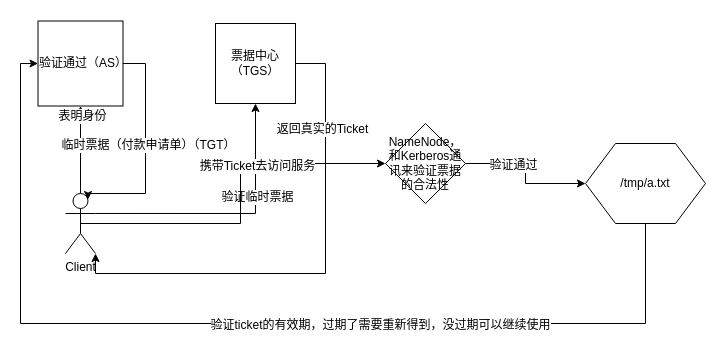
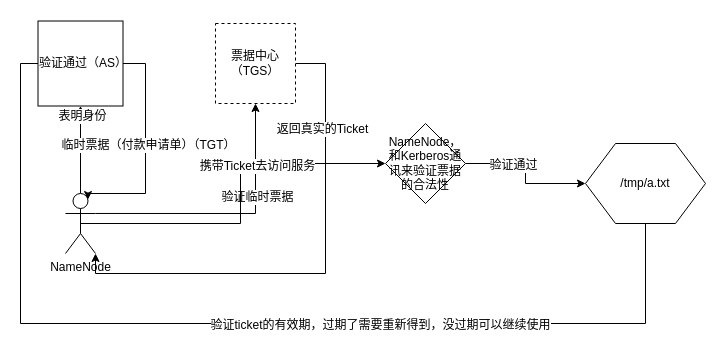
edge "/tmp/a.txt" -> "验证通过（AS）": arrowhead classic -> none
node "票据中心（TGS）": style solid -> dashed
node "Client": label "Client" -> "NameNode"
